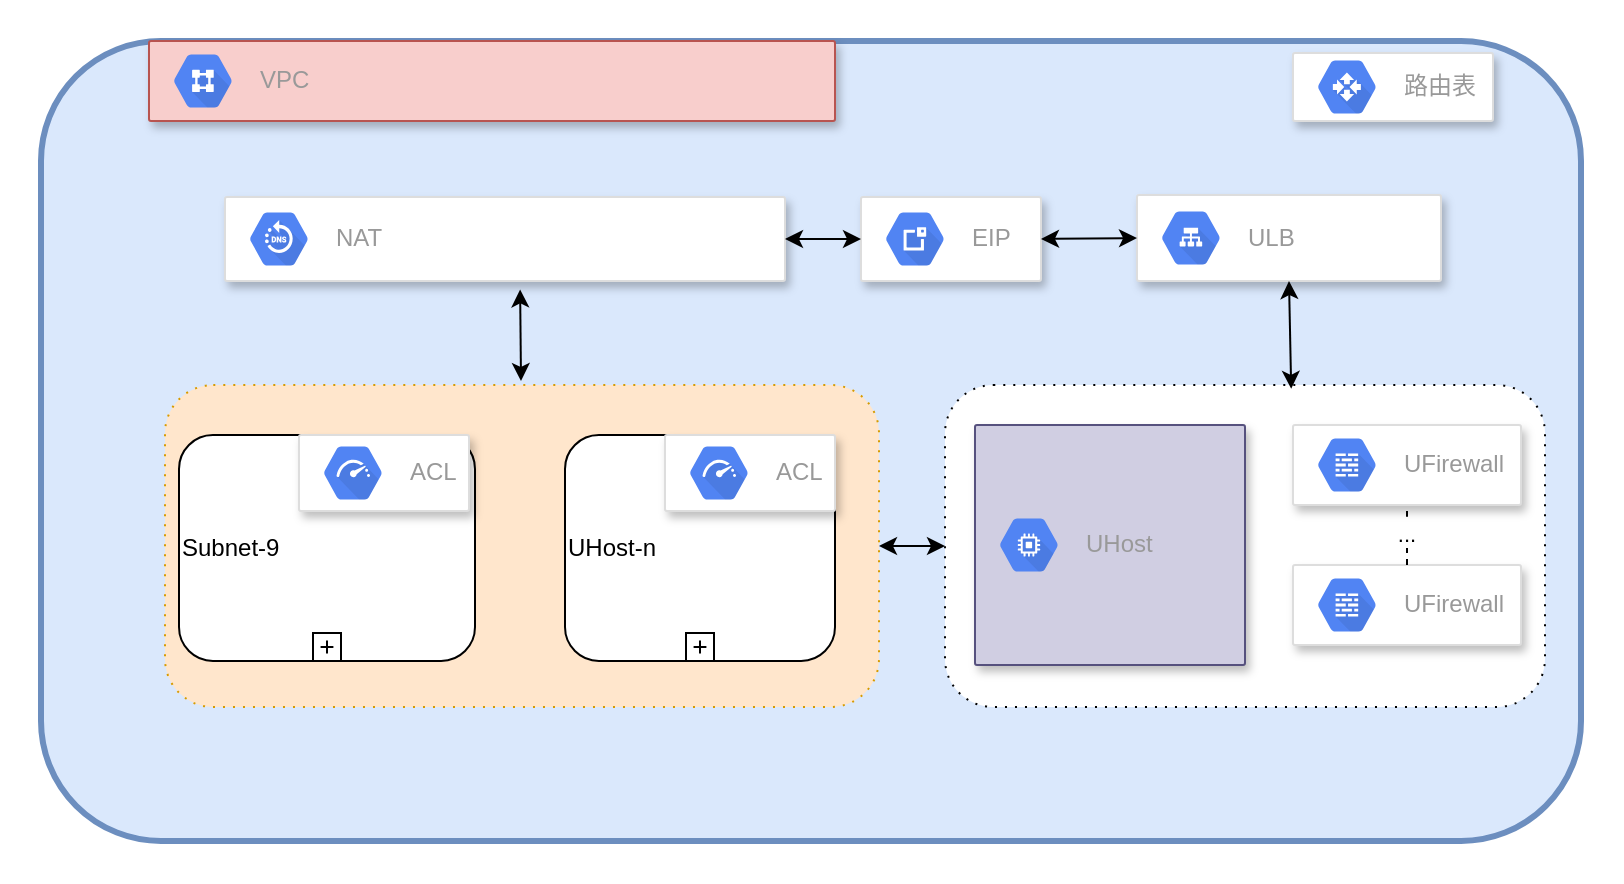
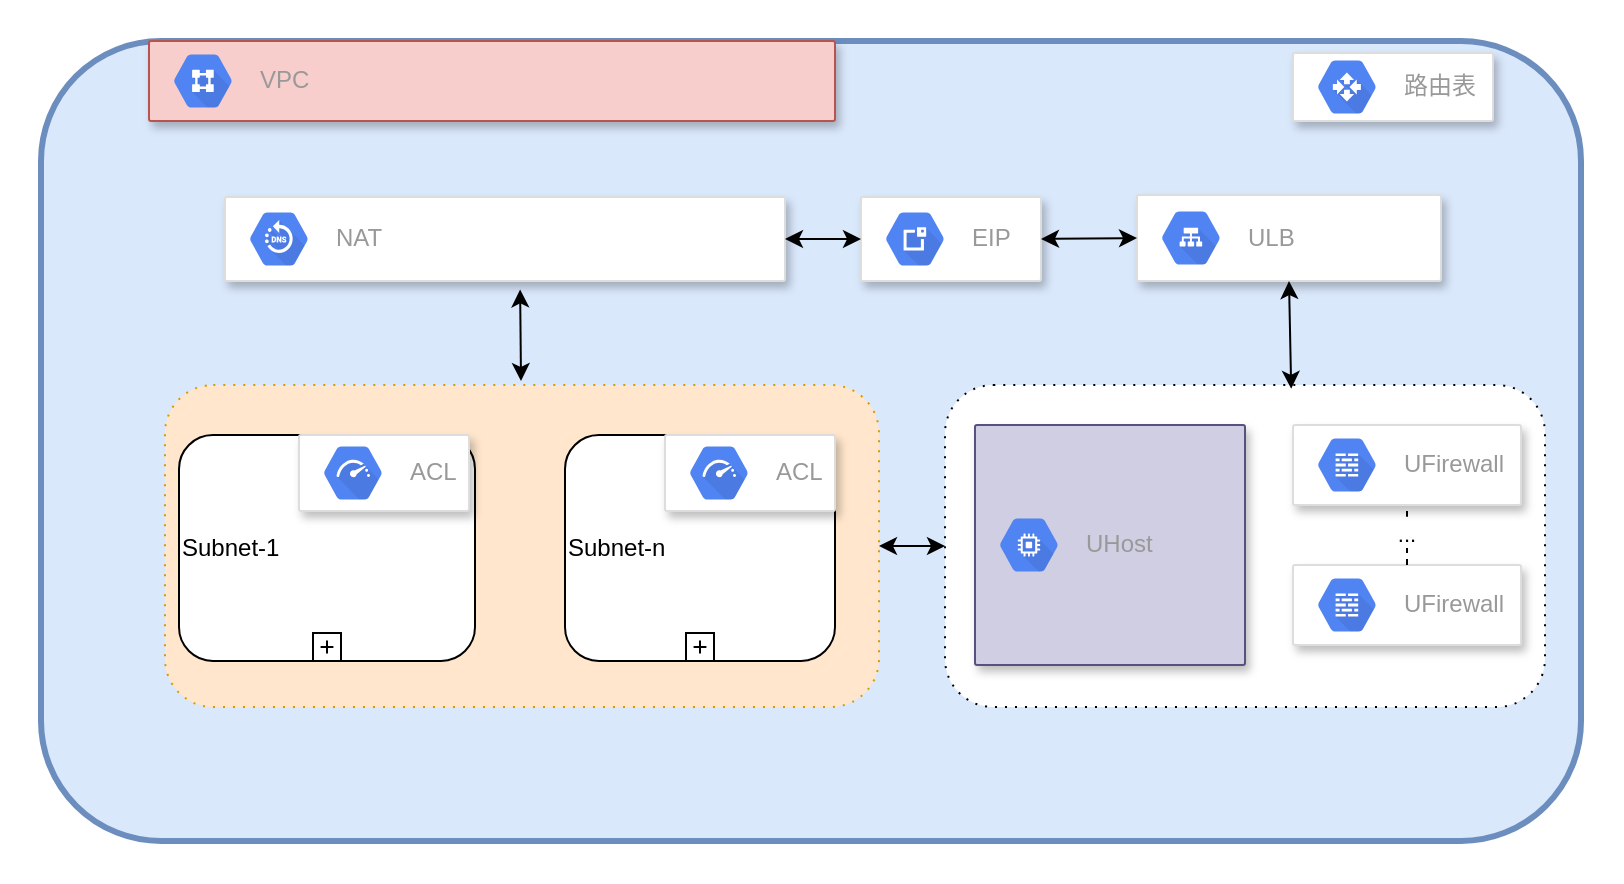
node "Subnet-9": label "Subnet-9" -> "Subnet-1"
node "UHost-n": label "UHost-n" -> "Subnet-n"
